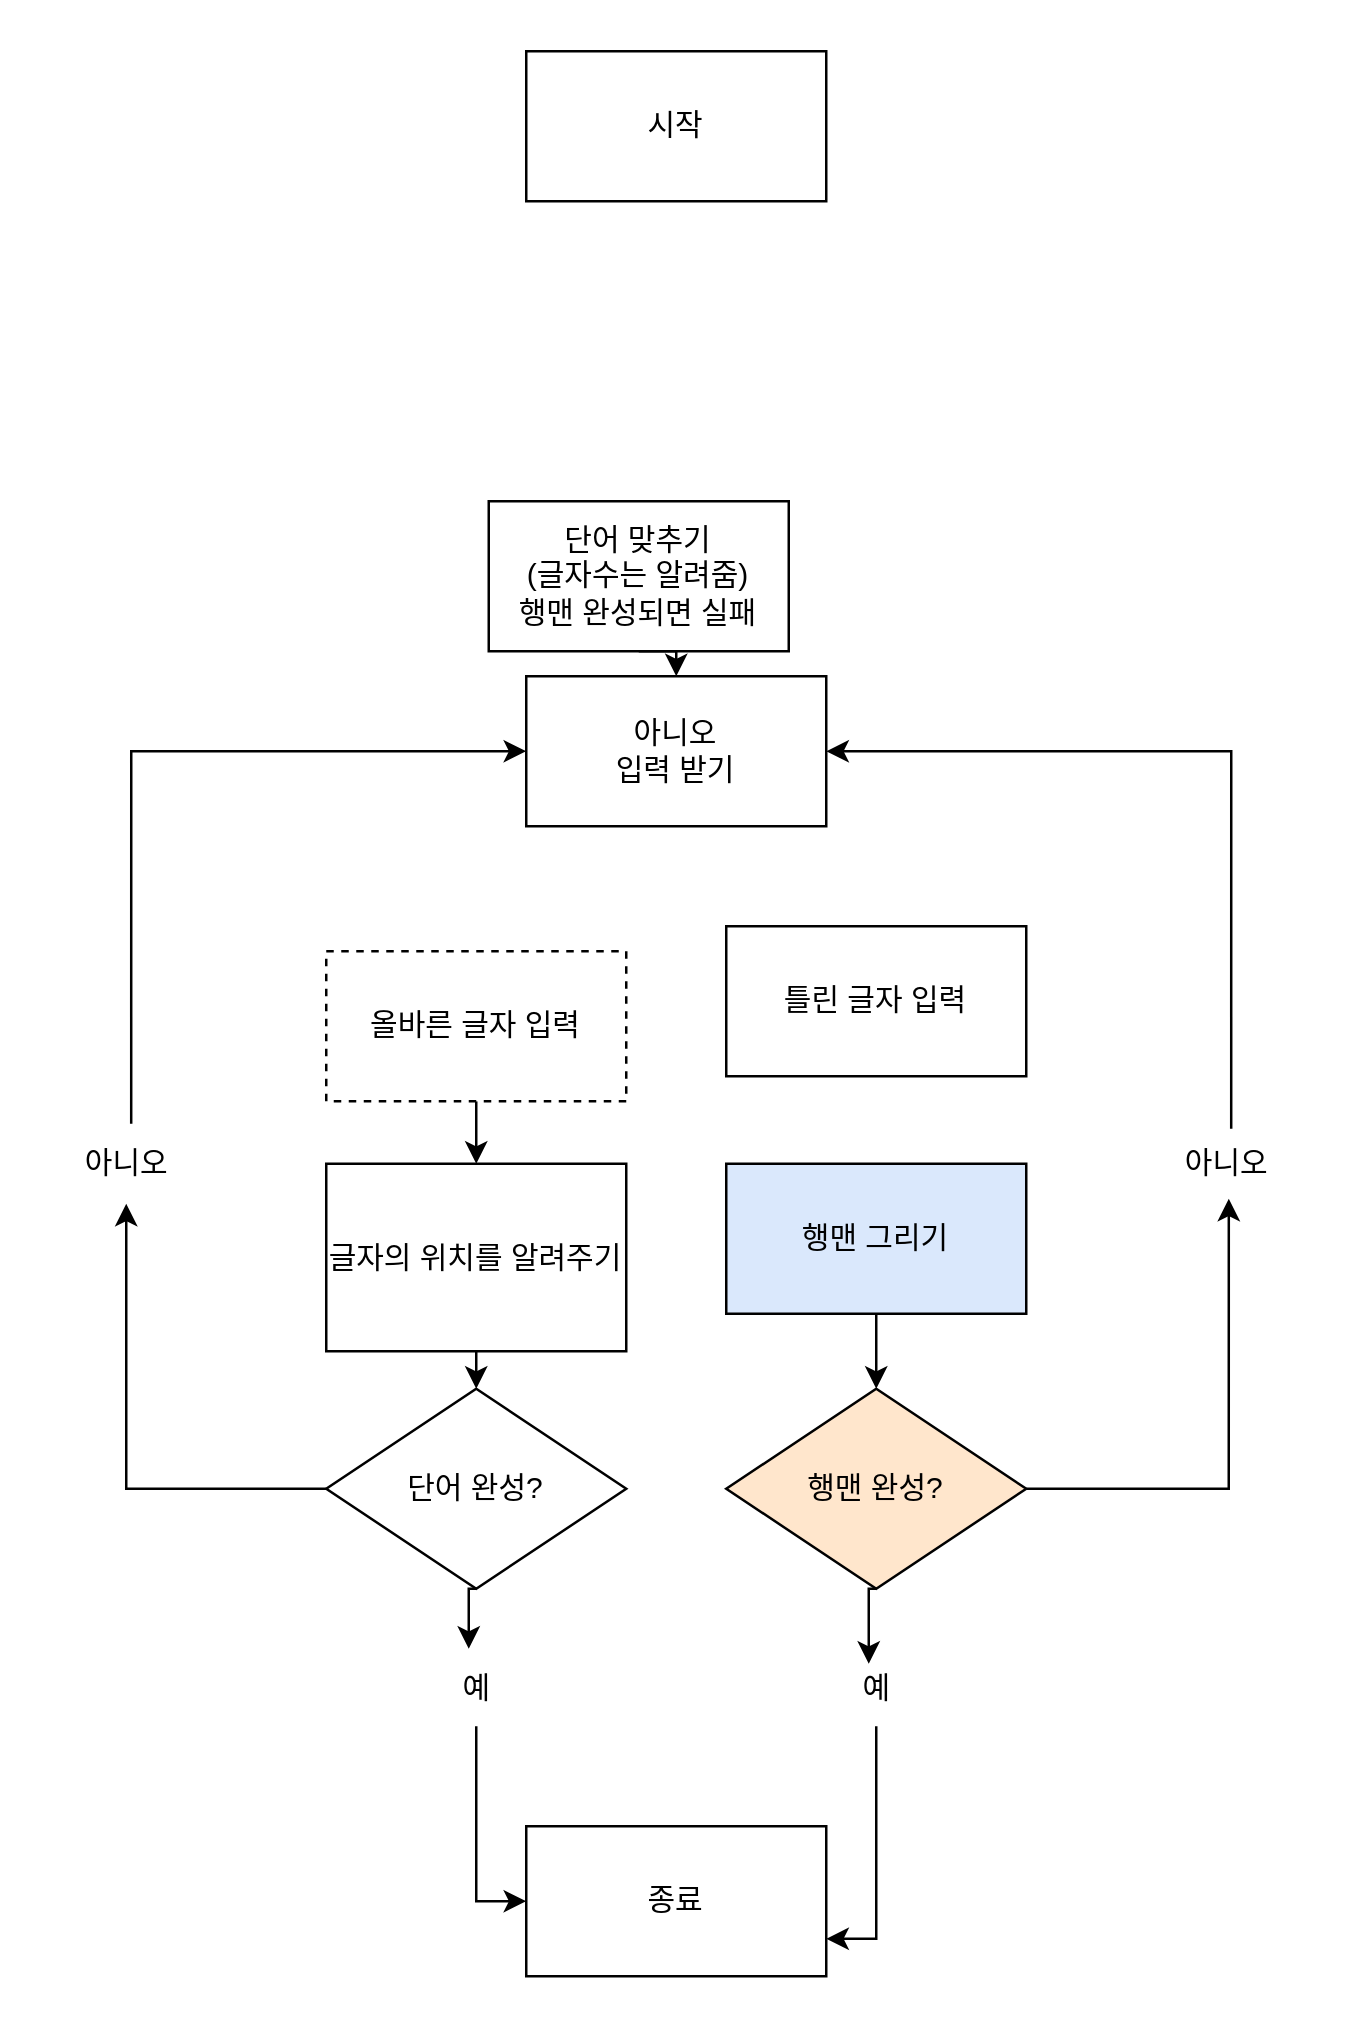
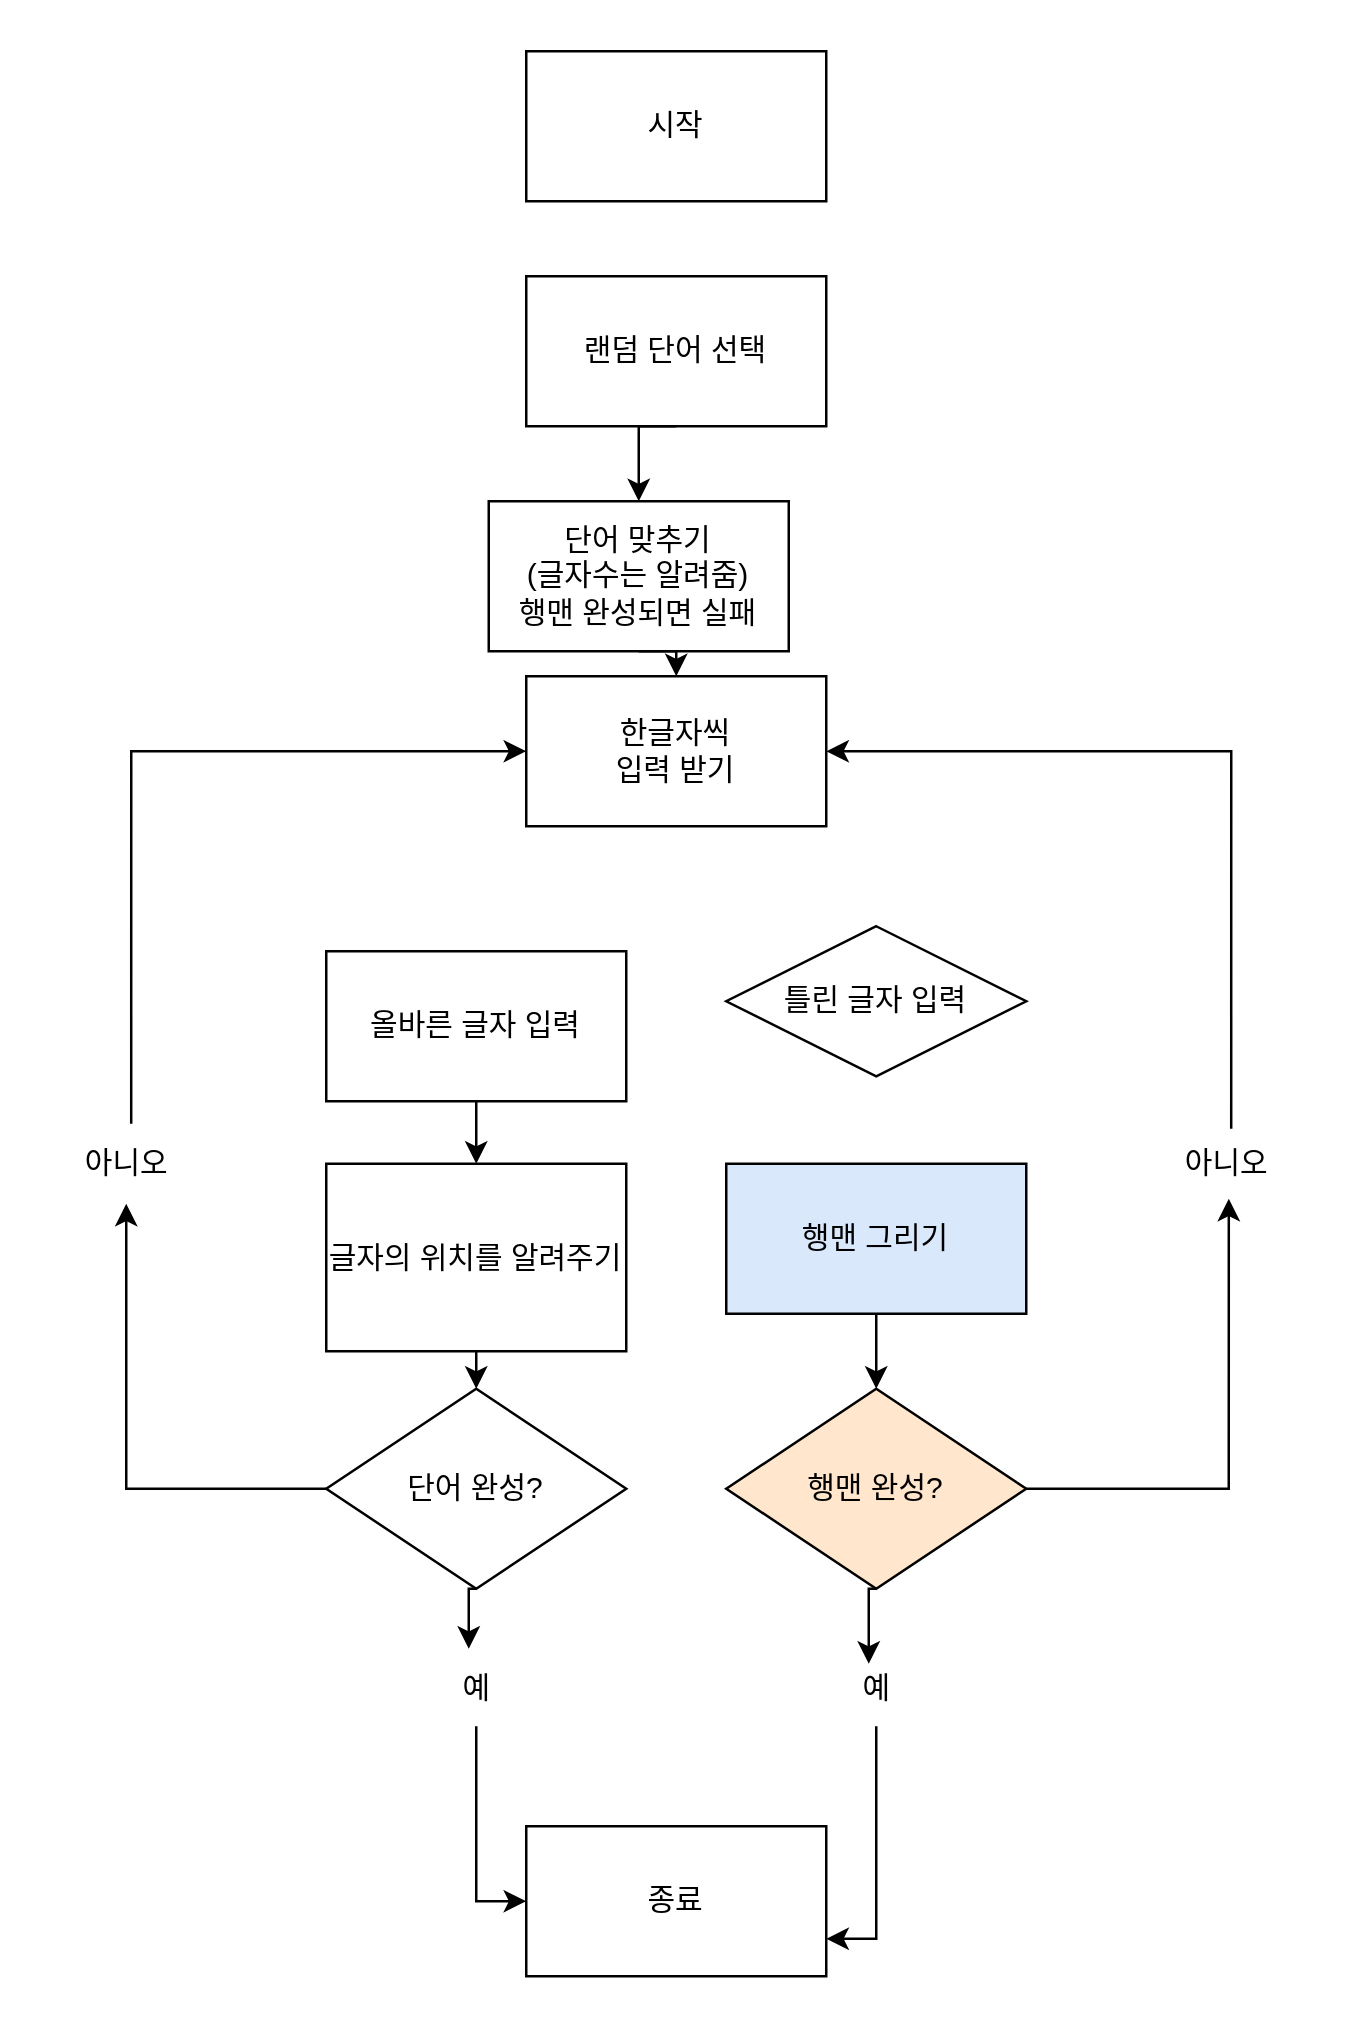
node "랜덤 단어 선택": added
edge "랜덤 단어 선택" -> "단어 맞추기 (글자수는 알려줌) 행맨 완성되면 실패": added
node "아니오 입력 받기": label "아니오 입력 받기" -> "한글자씩 입력 받기"
node "틀린 글자 입력": shape rectangle -> diamond
node "올바른 글자 입력": style dashed -> solid
